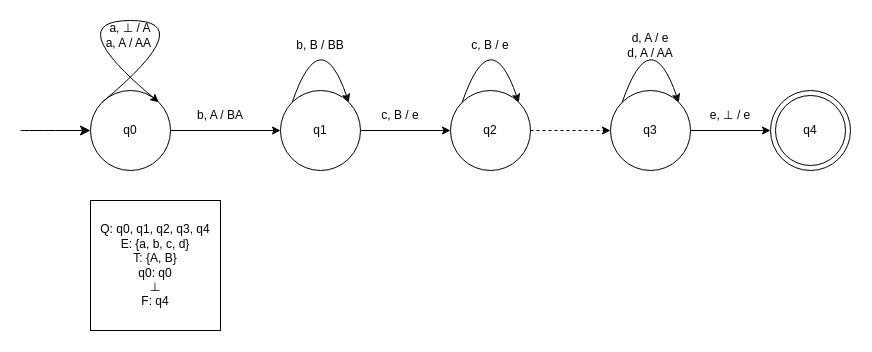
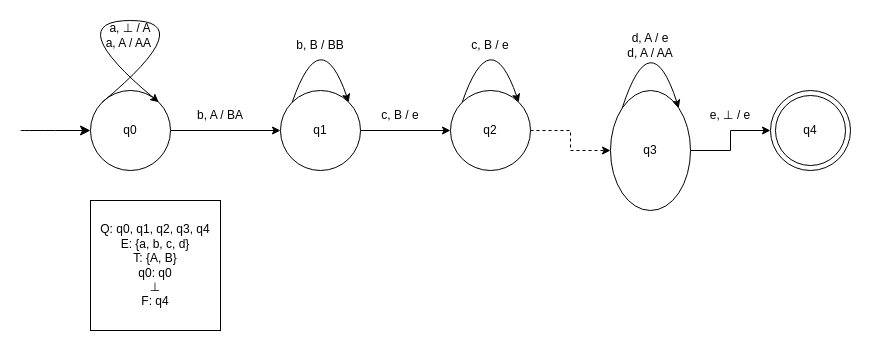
node "q3": size 80x80 -> 80x120
